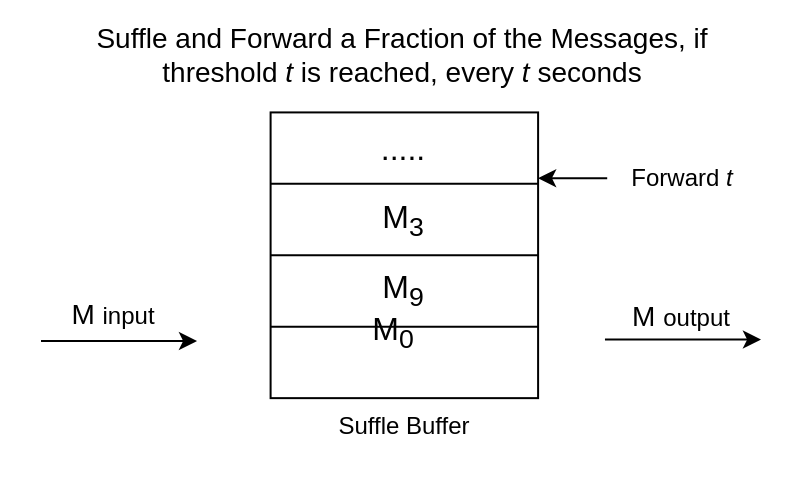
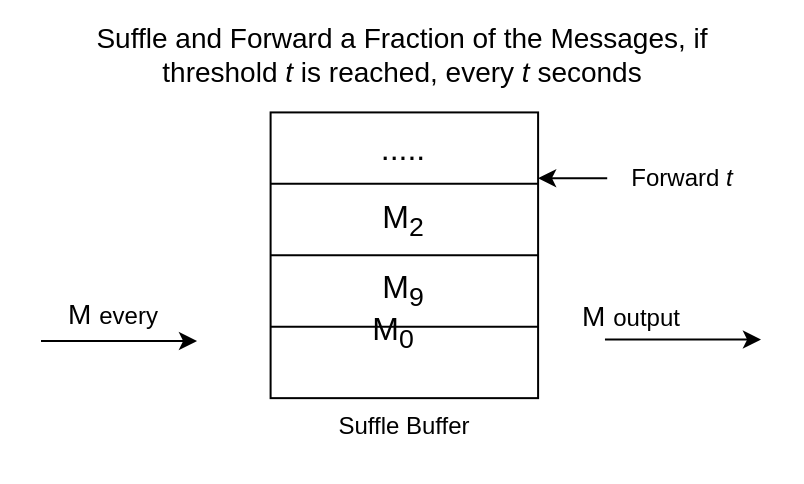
node "Μ3": label "Μ3" -> "Μ2"
node "Μ input": label "Μ input" -> "Μ every"
node "Μ output": moved (681, 317) -> (631, 317)
